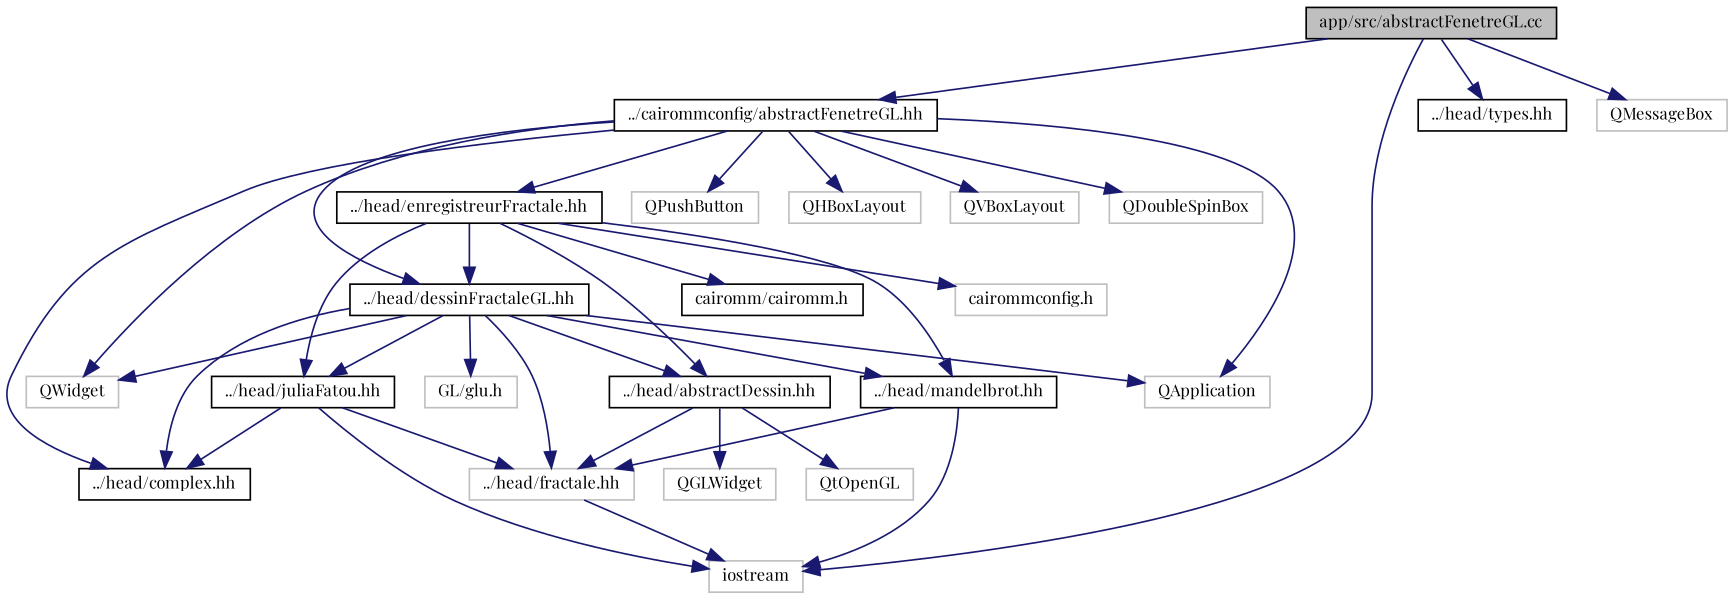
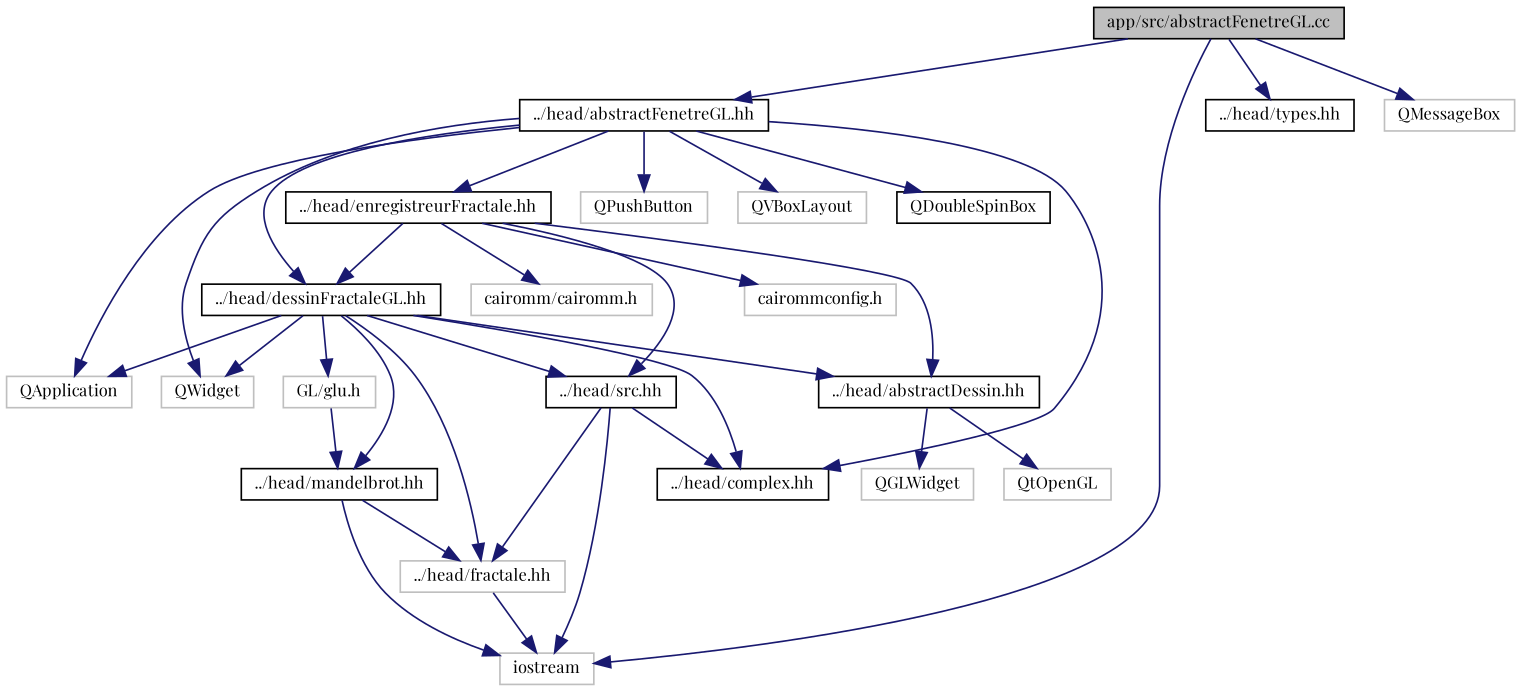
node "../cairommconfig/abstractFenetreGL.hh": label "../cairommconfig/abstractFenetreGL.hh" -> "../head/abstractFenetreGL.hh"
node "QHBoxLayout": removed
node "QDoubleSpinBox": color grey75 -> black
edge "../head/enregistreurFractale.hh" -> "../head/mandelbrot.hh": now "GL/glu.h" -> "../head/mandelbrot.hh"
node "cairomm/cairomm.h": color black -> grey75
node "../head/juliaFatou.hh": label "../head/juliaFatou.hh" -> "../head/src.hh"
edge "../head/abstractDessin.hh" -> "../head/fractale.hh": removed
